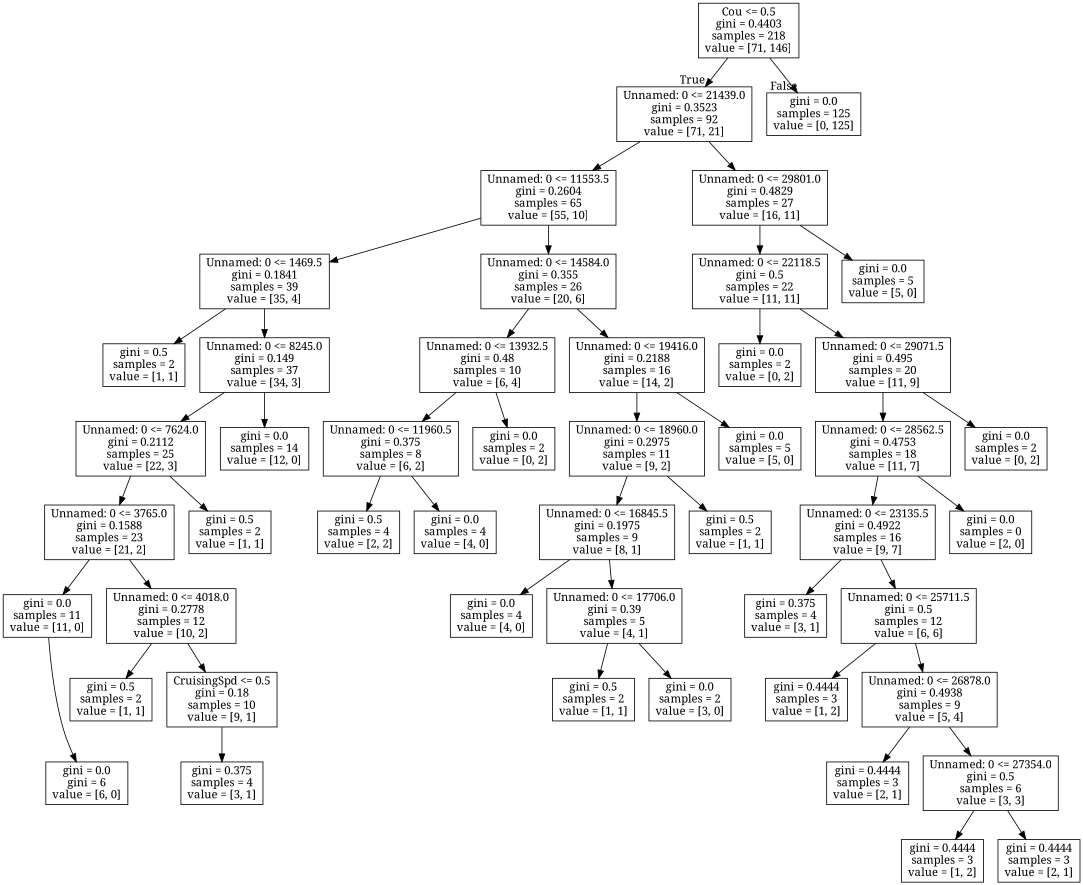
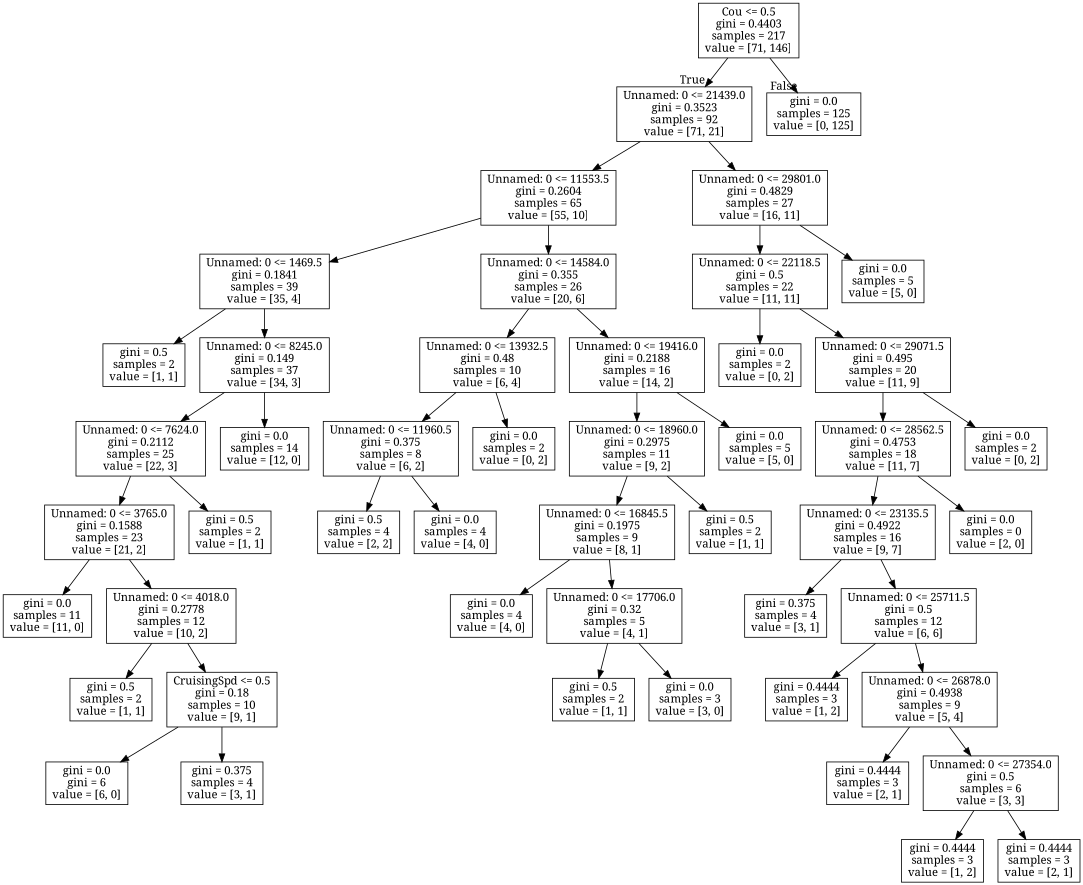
node "Cou <= 0.5 gini = 0.4403 samples = 218 value = [71, 146]": label "Cou <= 0.5 gini = 0.4403 samples = 218 value = [71, 146]" -> "Cou <= 0.5 gini = 0.4403 samples = 217 value = [71, 146]"
node "Unnamed: 0 <= 17706.0 gini = 0.39 samples = 5 value = [4, 1]": label "Unnamed: 0 <= 17706.0 gini = 0.39 samples = 5 value = [4, 1]" -> "Unnamed: 0 <= 17706.0 gini = 0.32 samples = 5 value = [4, 1]"
edge "gini = 0.0 samples = 11 value = [11, 0]" -> "gini = 0.0 gini = 6 value = [6, 0]": now "CruisingSpd <= 0.5 gini = 0.18 samples = 10 value = [9, 1]" -> "gini = 0.0 gini = 6 value = [6, 0]"
node "gini = 0.0 samples = 2 value = [3, 0]": label "gini = 0.0 samples = 2 value = [3, 0]" -> "gini = 0.0 samples = 3 value = [3, 0]"
